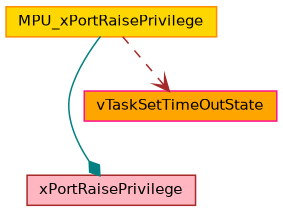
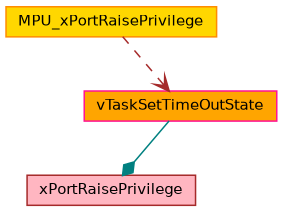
edge "MPU_xPortRaisePrivilege" -> "xPortRaisePrivilege": now "vTaskSetTimeOutState" -> "xPortRaisePrivilege"
